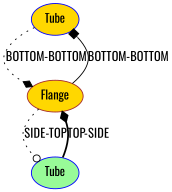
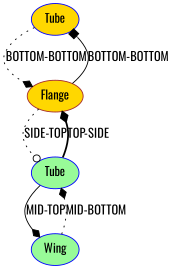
node "Wing": added
